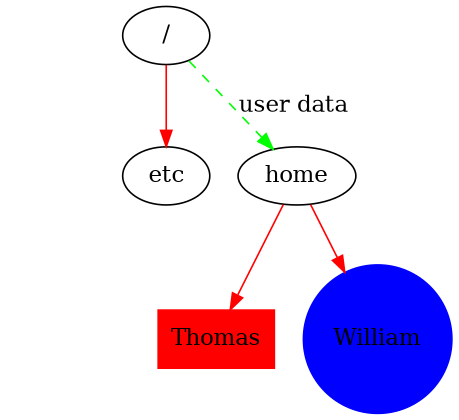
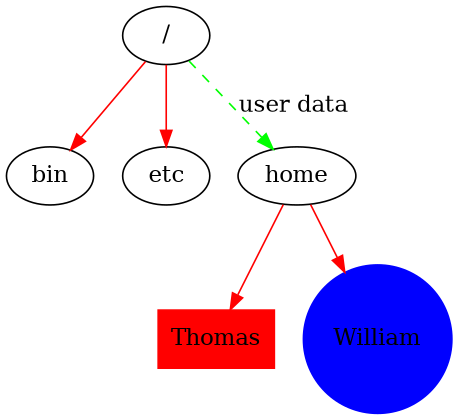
node "bin": added
